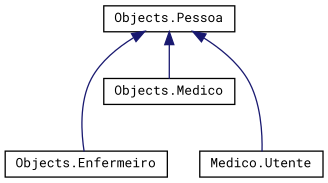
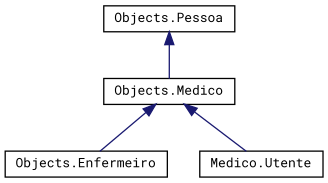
edge "Objects.Enfermeiro" -> "Objects.Pessoa": now "Objects.Enfermeiro" -> "Objects.Medico"
edge "Medico.Utente" -> "Objects.Pessoa": now "Medico.Utente" -> "Objects.Medico"
